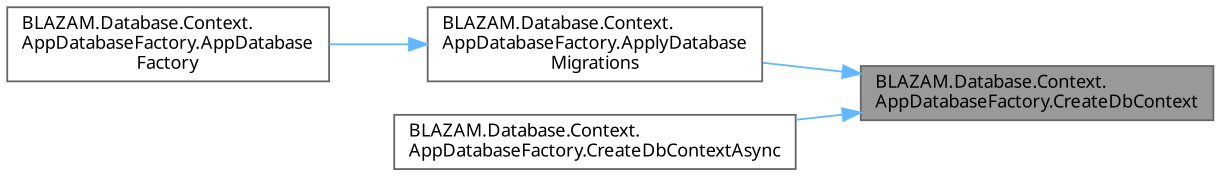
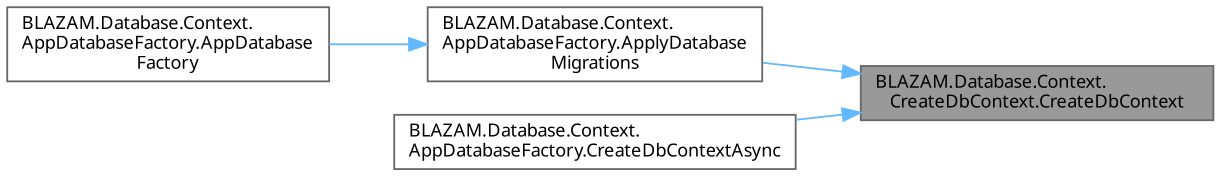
node "BLAZAM.Database.Context. AppDatabaseFactory.CreateDbContext": label "BLAZAM.Database.Context. AppDatabaseFactory.CreateDbContext" -> "BLAZAM.Database.Context. CreateDbContext.CreateDbContext"
